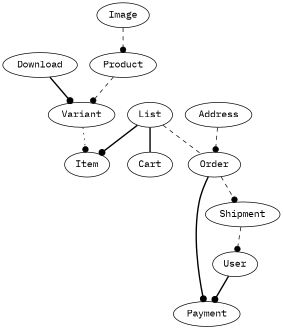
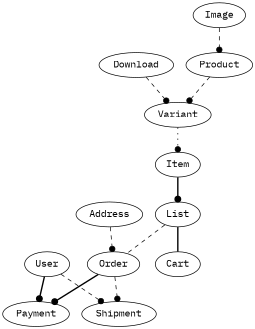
edge "Download" -> "Variant": style bold -> dashed
edge "List" -> "Item": reversed
edge "Shipment" -> "User": reversed
